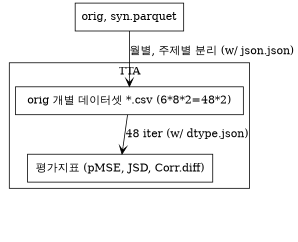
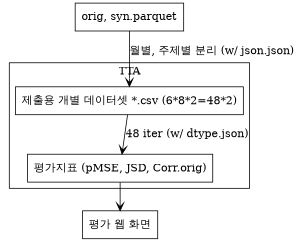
node "orig 개별 데이터셋 *.csv (6*8*2=48*2)": label "orig 개별 데이터셋 *.csv (6*8*2=48*2)" -> "제출용 개별 데이터셋 *.csv (6*8*2=48*2)"
node "평가지표 (pMSE, JSD, Corr.diff)": label "평가지표 (pMSE, JSD, Corr.diff)" -> "평가지표 (pMSE, JSD, Corr.orig)"
node "평가 웹 화면": added
